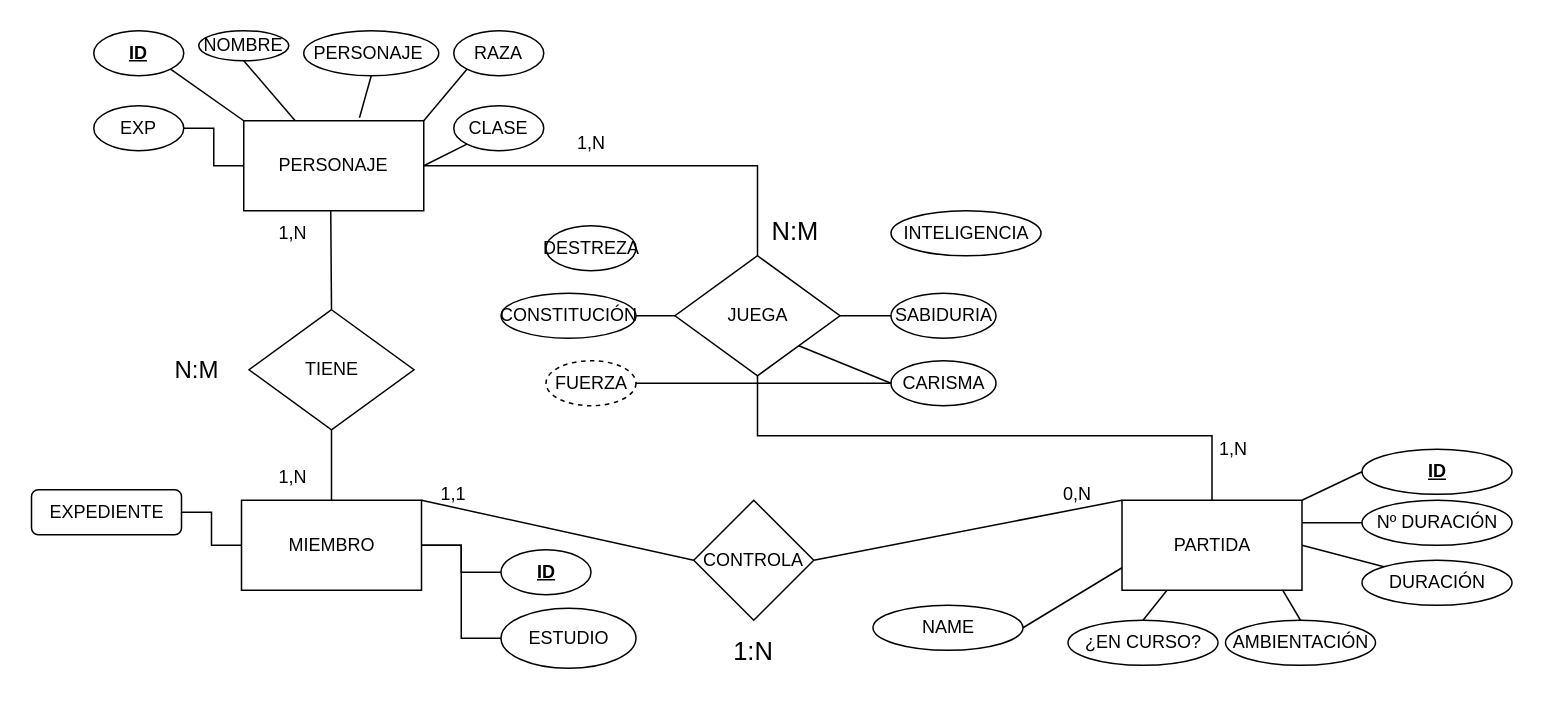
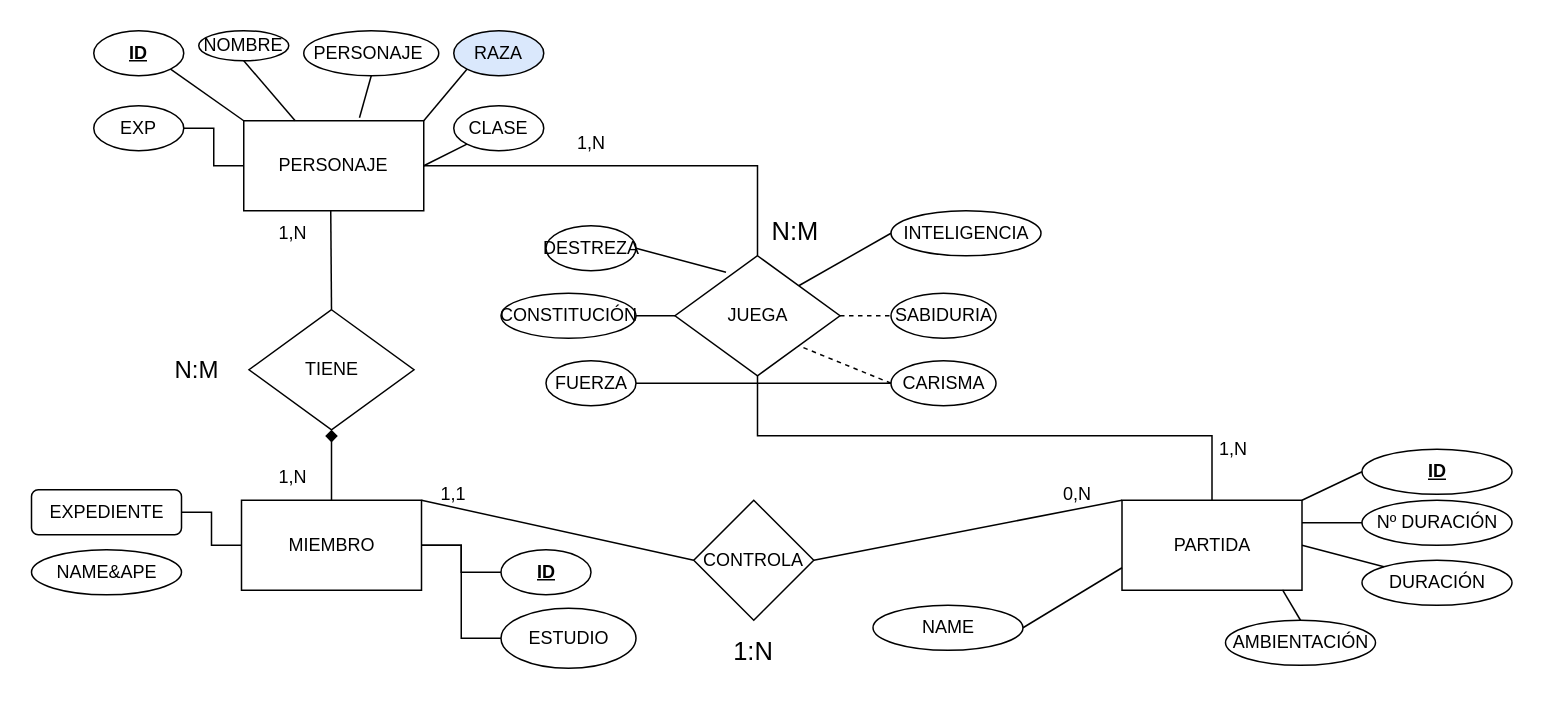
node "RAZA": fillcolor #ffffff -> #dae8fc
edge "DESTREZA" -- "JUEGA": added
edge "INTELIGENCIA" -- "JUEGA": added
edge "JUEGA" -- "SABIDURIA": style solid -> dashed
edge "JUEGA" -- "CARISMA": style solid -> dashed
node "FUERZA": style dashed -> solid
edge "TIENE" -- "MIEMBRO": arrowhead none -> diamond
node "NAME&APE": added
edge "PARTIDA" -- "¿EN CURSO?": removed
node "¿EN CURSO?": removed
